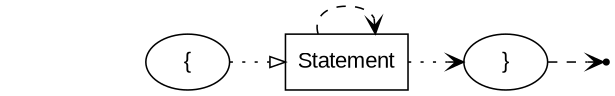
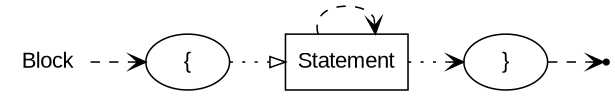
node "Block": added
